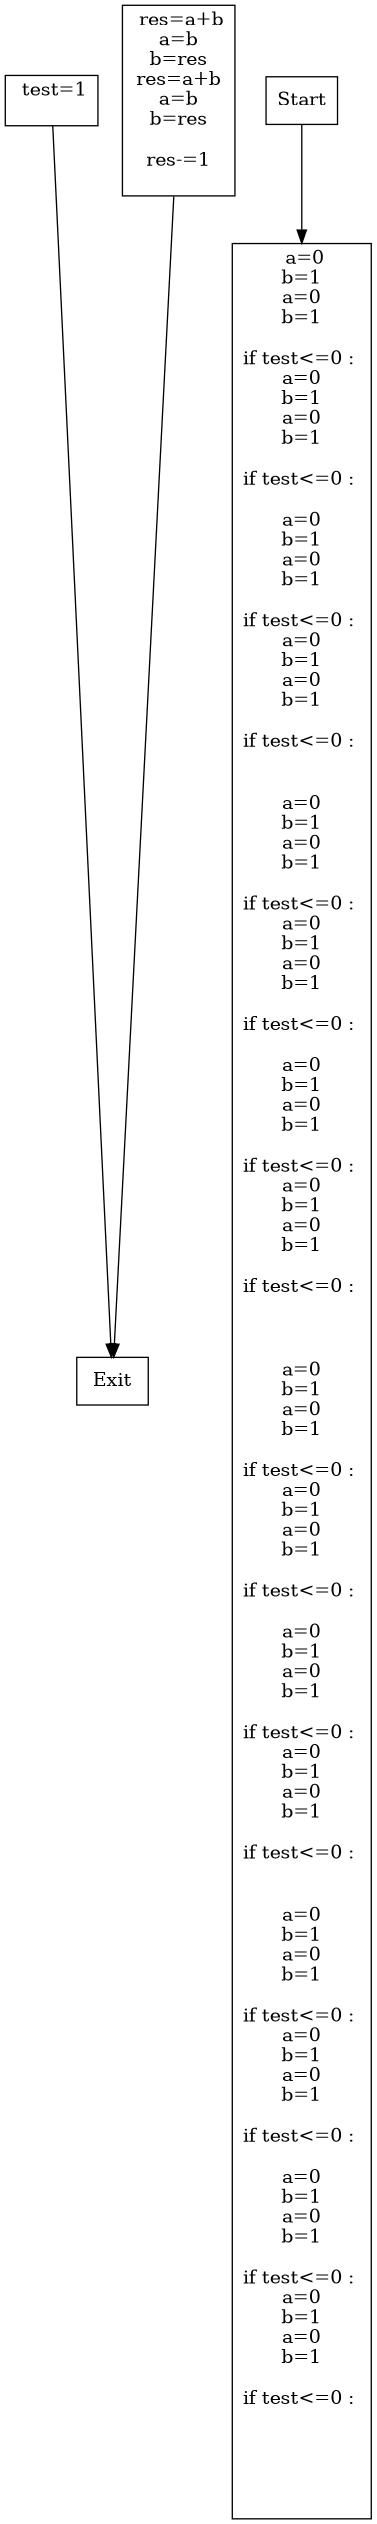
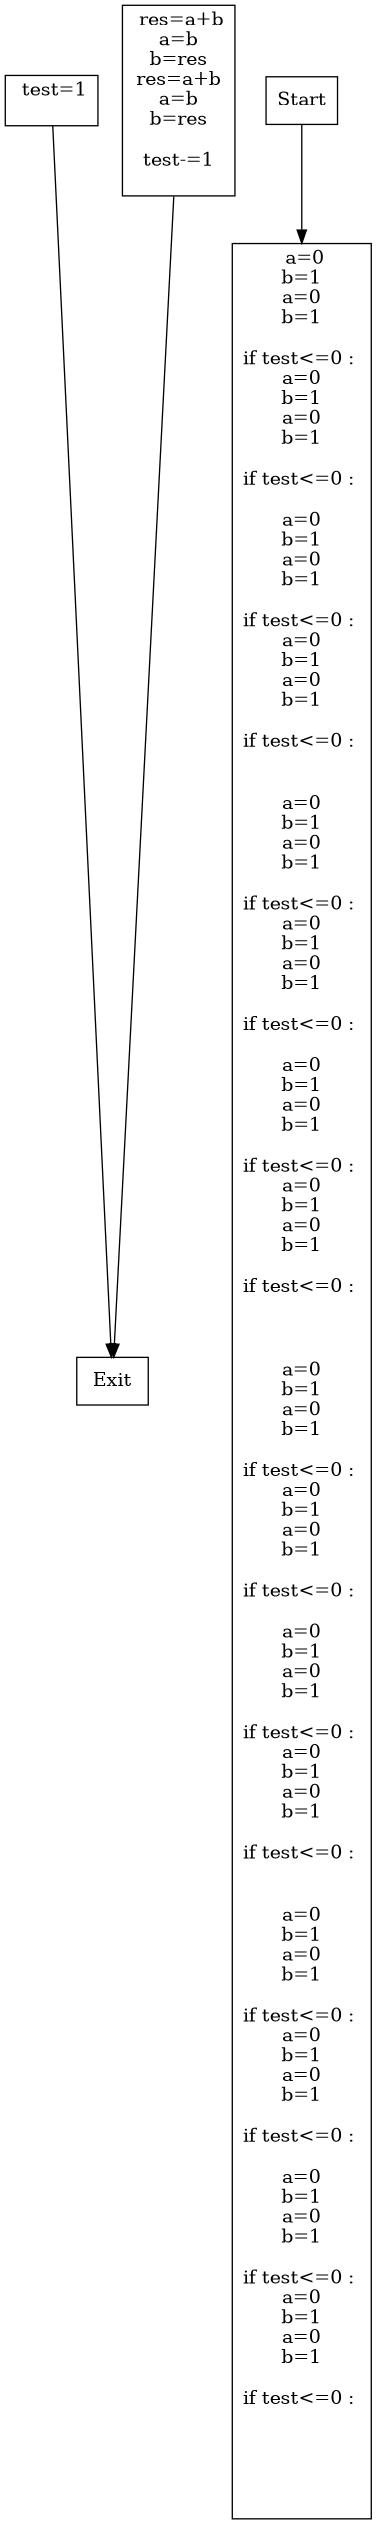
node "res=a+b a=b b=res res=a+b a=b b=res res-=1": label "res=a+b a=b b=res res=a+b a=b b=res res-=1" -> "res=a+b a=b b=res res=a+b a=b b=res test-=1"
